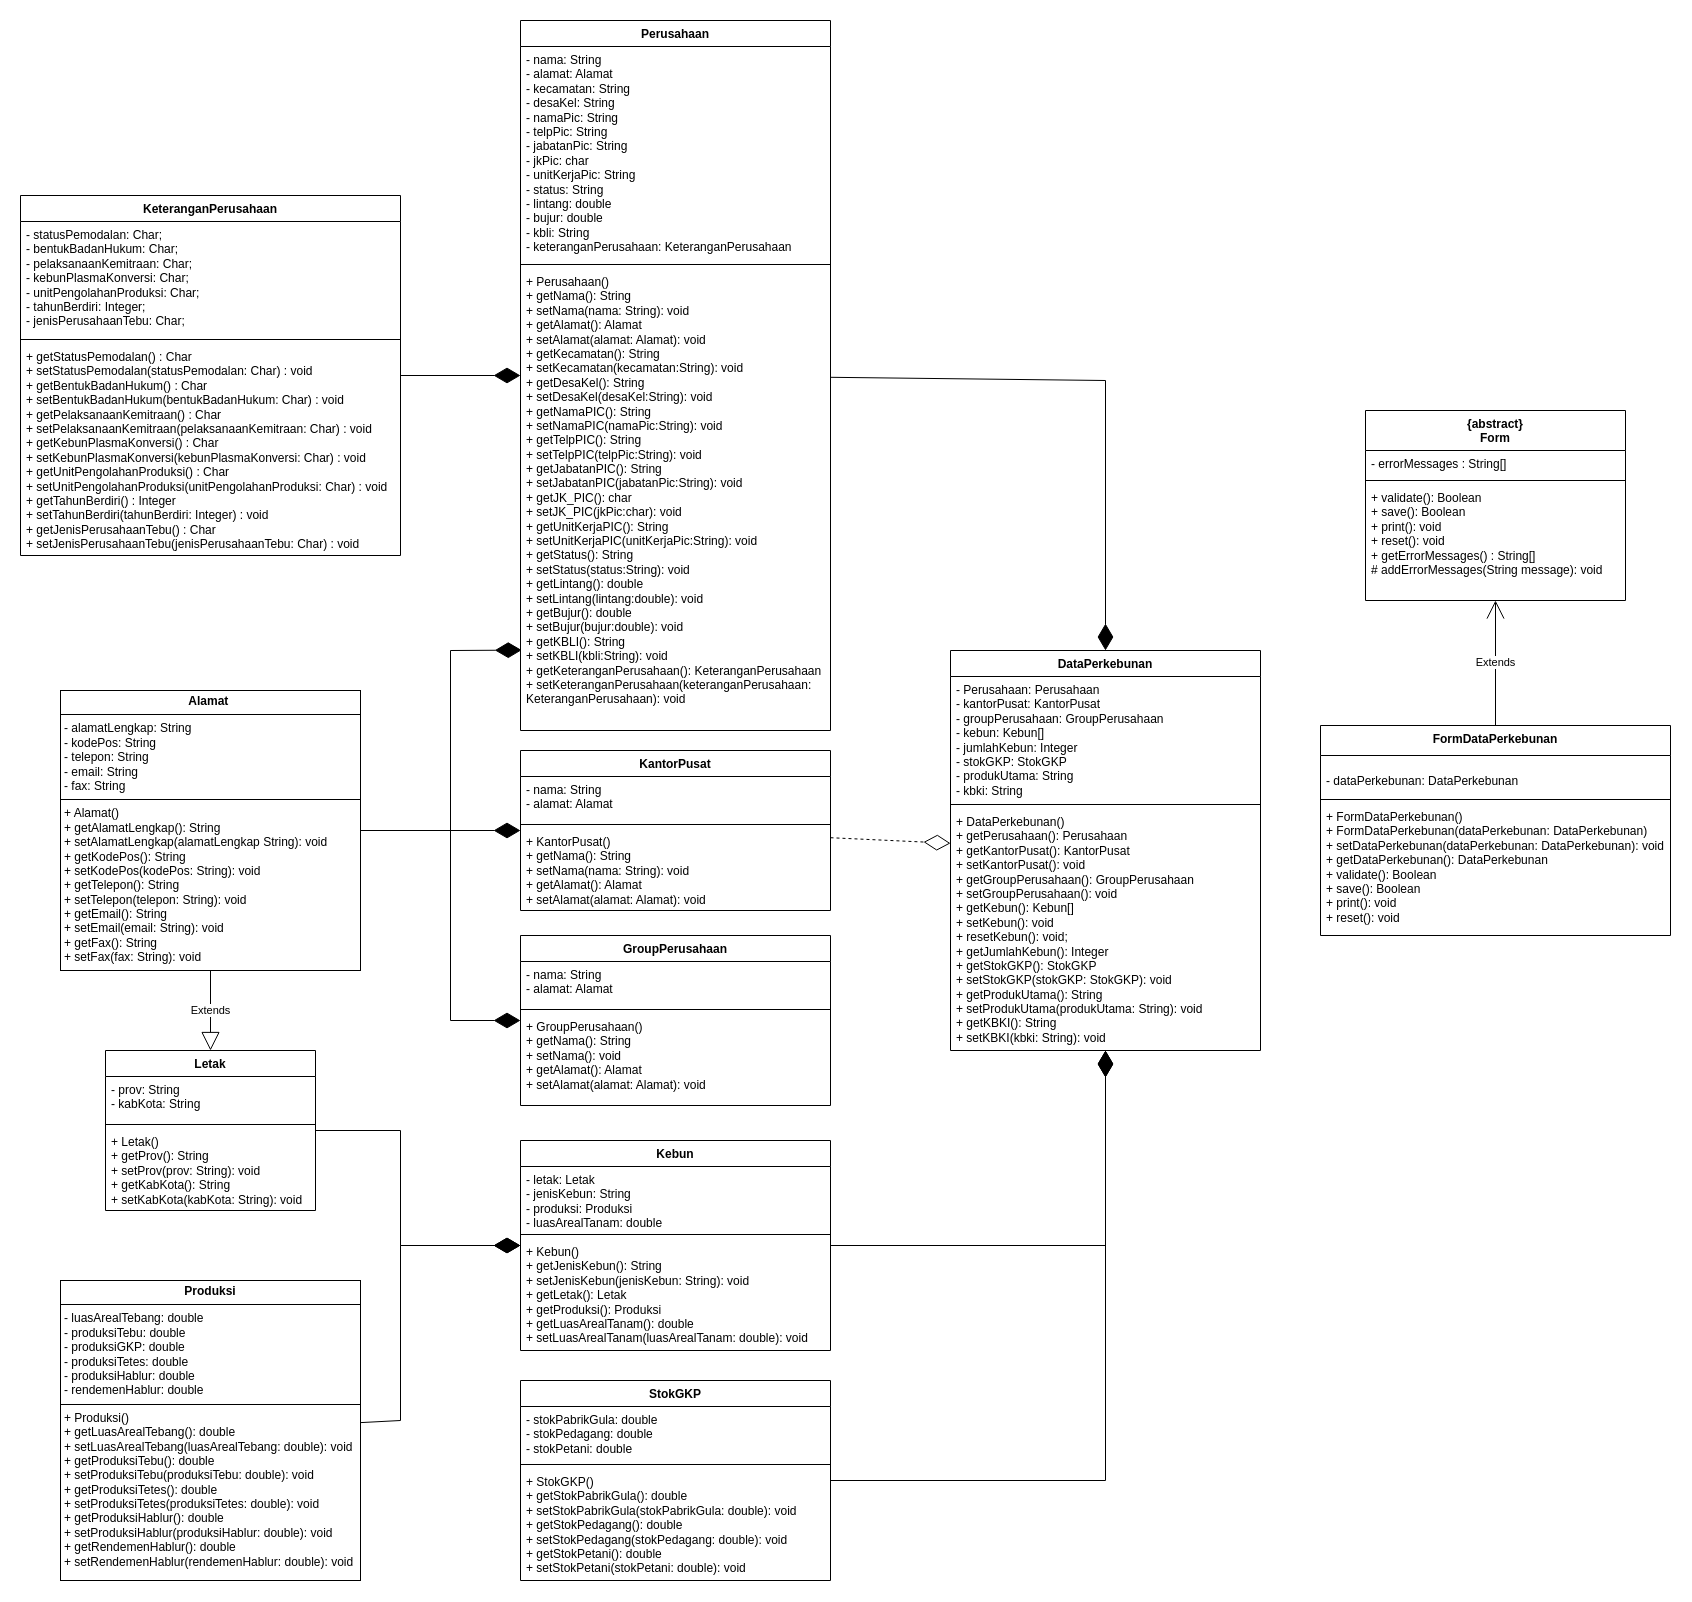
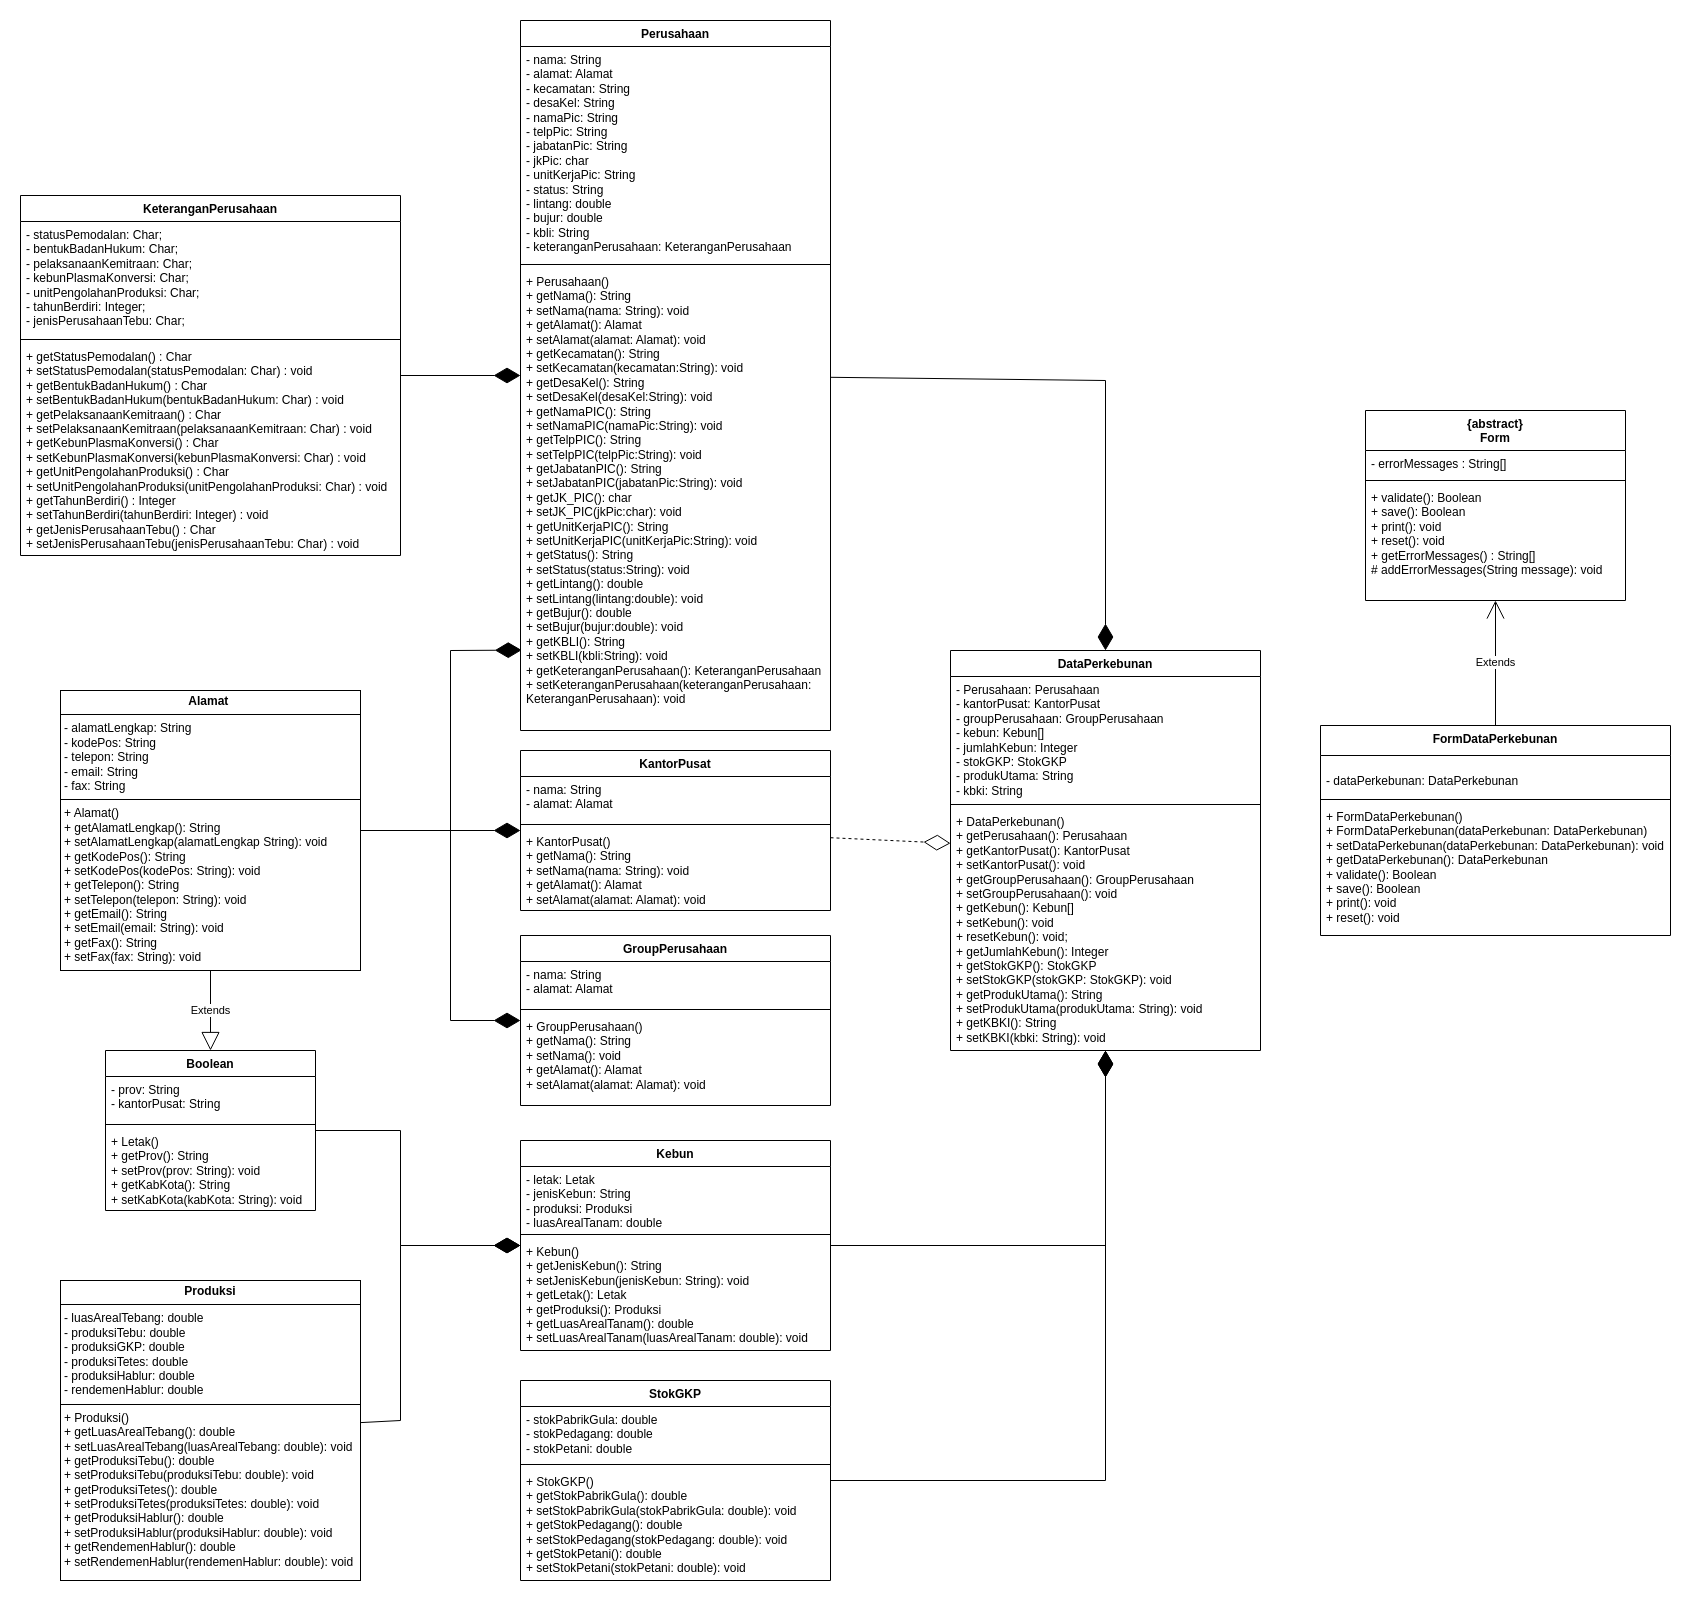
node "Letak": label "Letak" -> "Boolean"
node "- prov: String - kabKota: String": label "- prov: String - kabKota: String" -> "- prov: String - kantorPusat: String"
